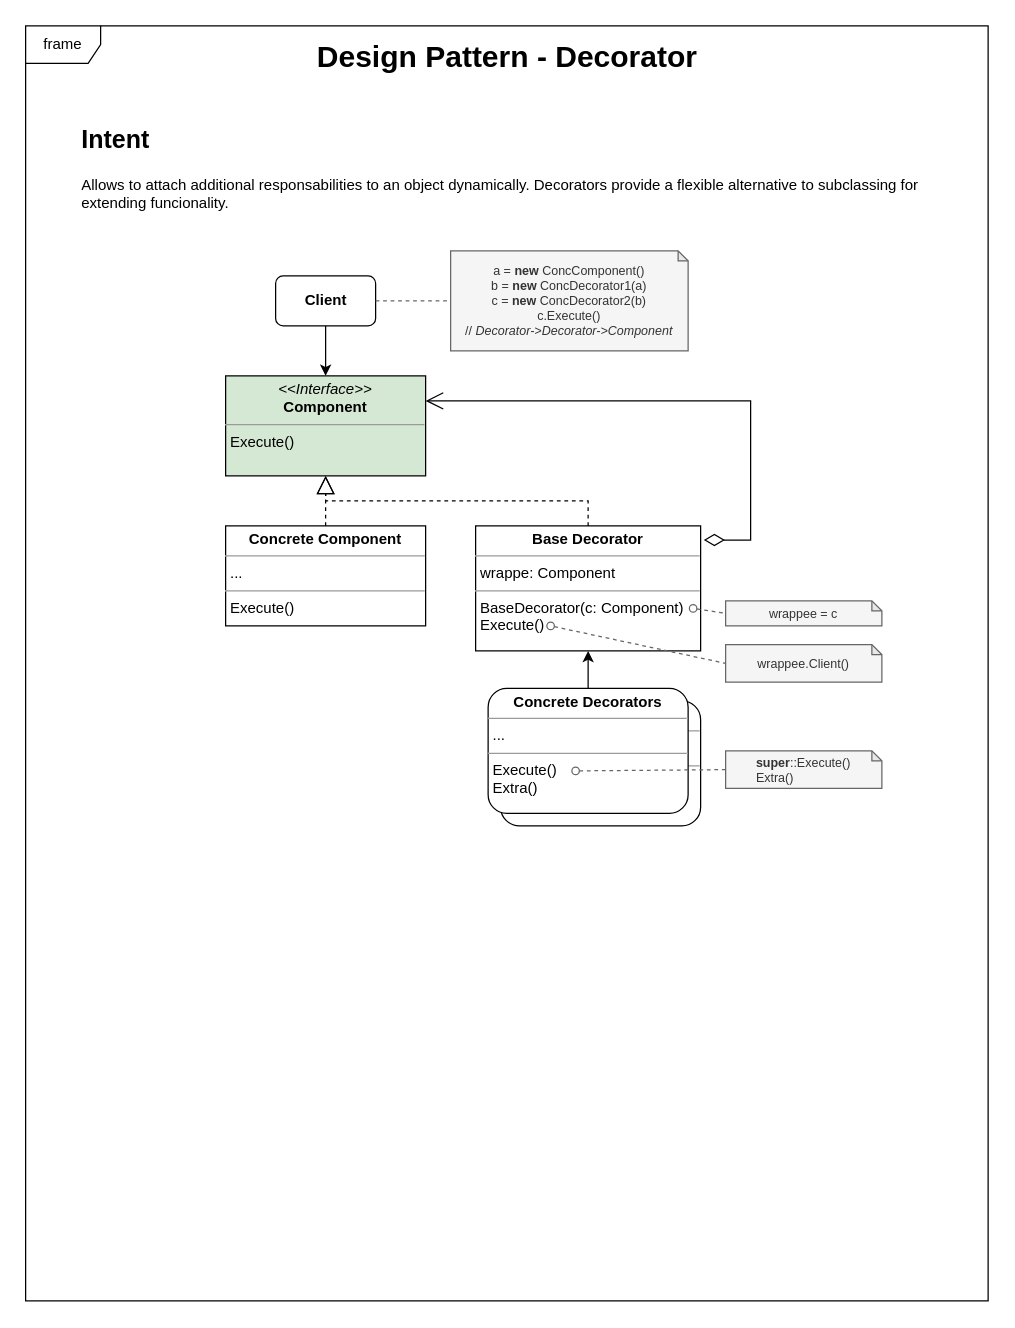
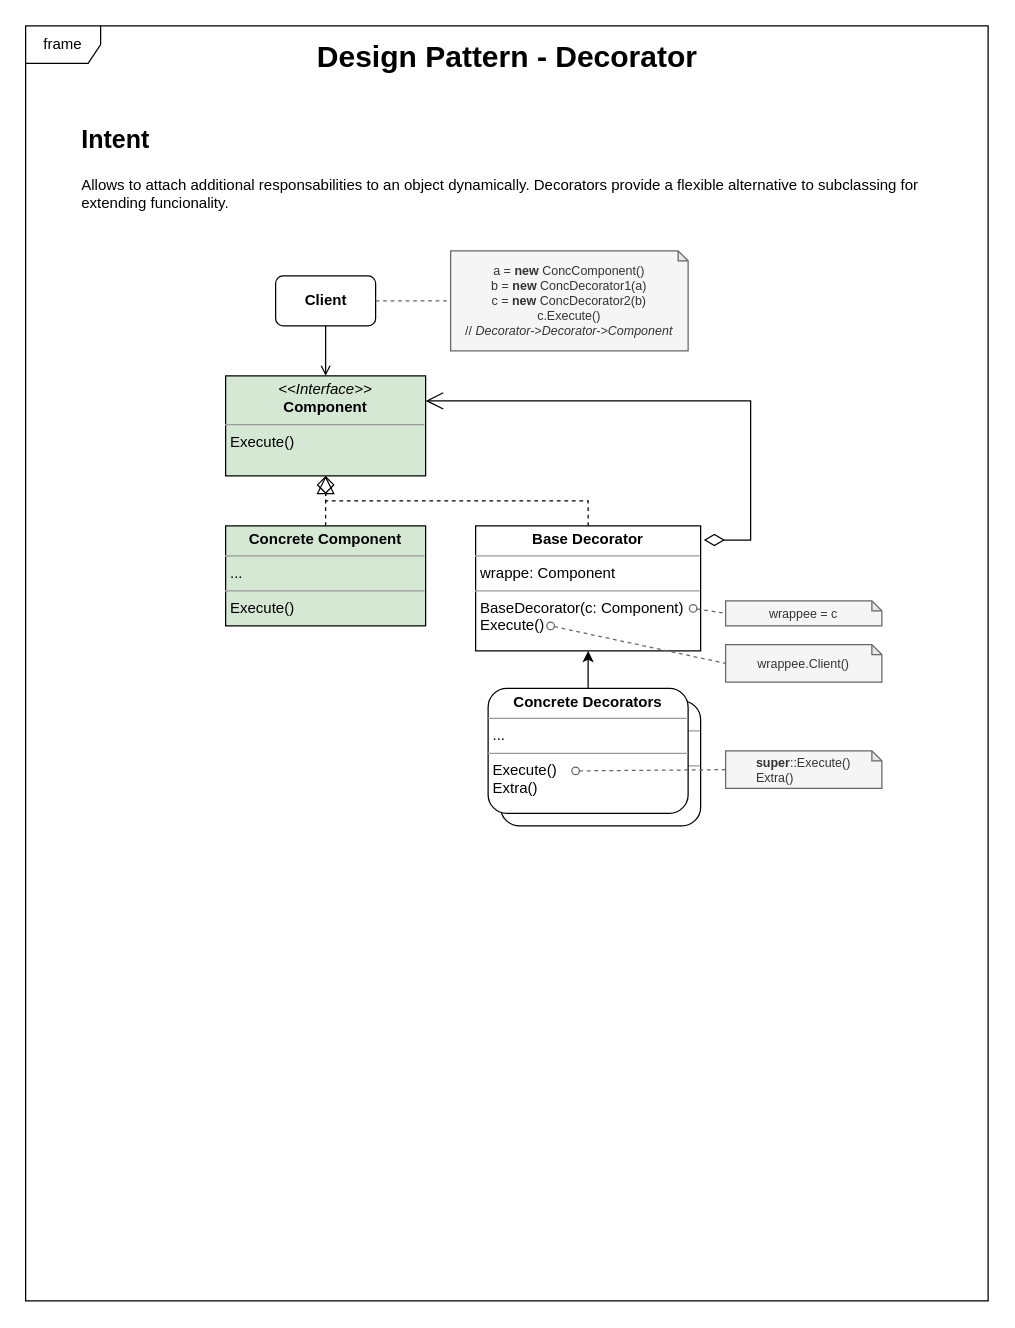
edge "Client" -> "<<Interface>> Component Execute()": arrowhead classic -> open
edge "Concrete Component ... Execute()" -> "<<Interface>> Component Execute()": arrowhead block -> diamond
node "Concrete Component ... Execute()": fillcolor #ffffff -> #d5e8d4
